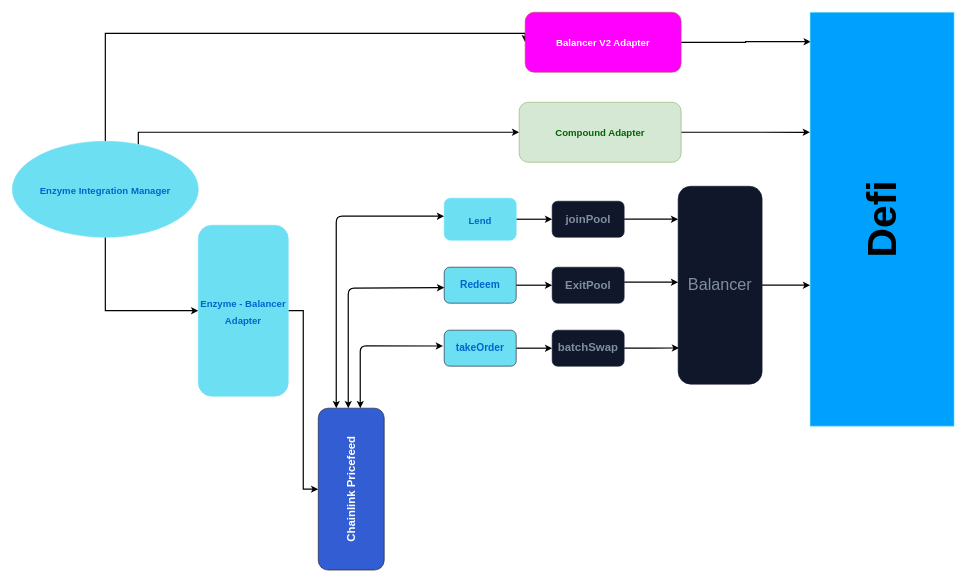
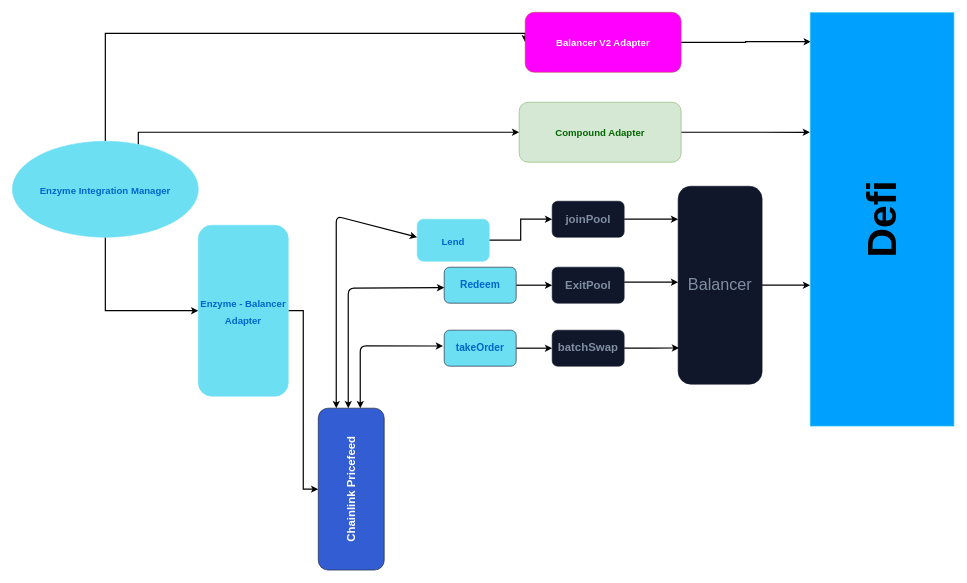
node "Lend": moved (480, 219) -> (453, 240)
